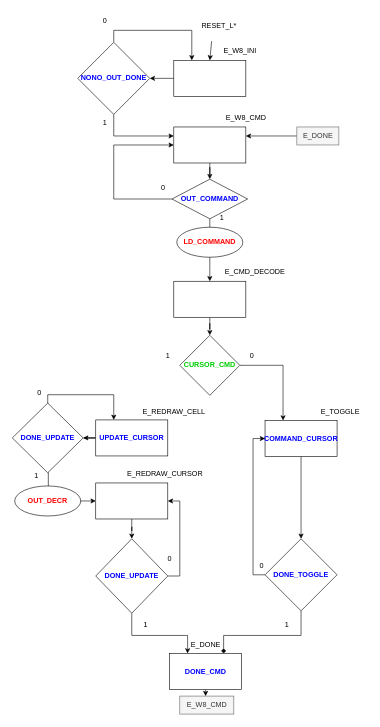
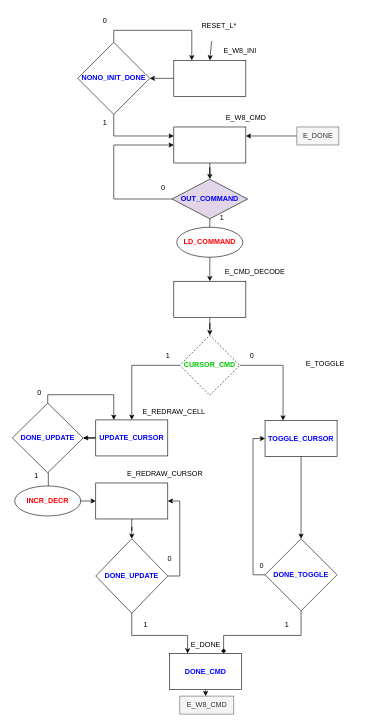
node "NONO_OUT_DONE": label "NONO_OUT_DONE" -> "NONO_INIT_DONE"
node "OUT_COMMAND": fillcolor #ffffff -> #e1d5e7
edge "CURSOR_CMD" -> "UPDATE_CURSOR": added
node "CURSOR_CMD": style solid -> dashed
node "E_TOGGLE": moved (340, 411) -> (325, 363)
node "COMMAND_CURSOR": label "COMMAND_CURSOR" -> "TOGGLE_CURSOR"
node "OUT_DECR": label "OUT_DECR" -> "INCR_DECR"
